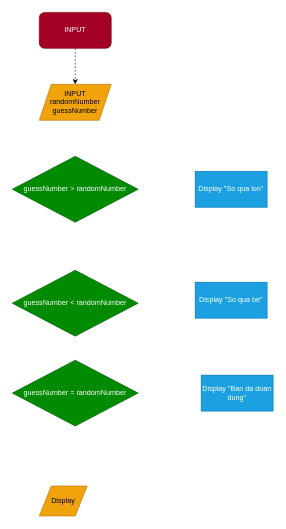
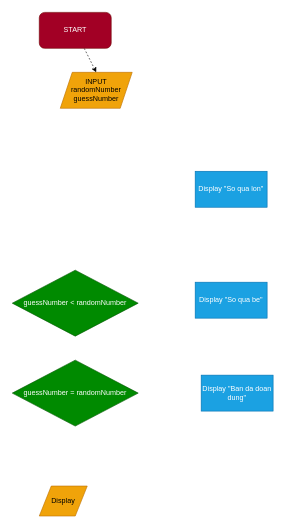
node "INPUT": label "INPUT" -> "START"
node "INPUT randomNumber guessNumber": moved (75, 102) -> (96, 90)
node "guessNumber > randomNumber": removed
